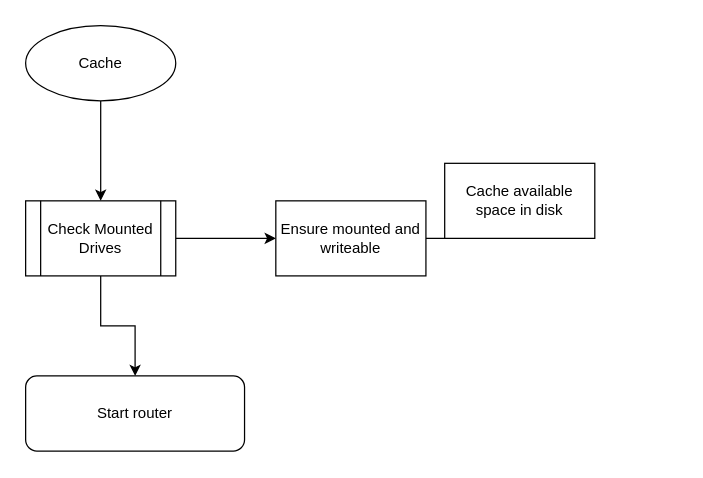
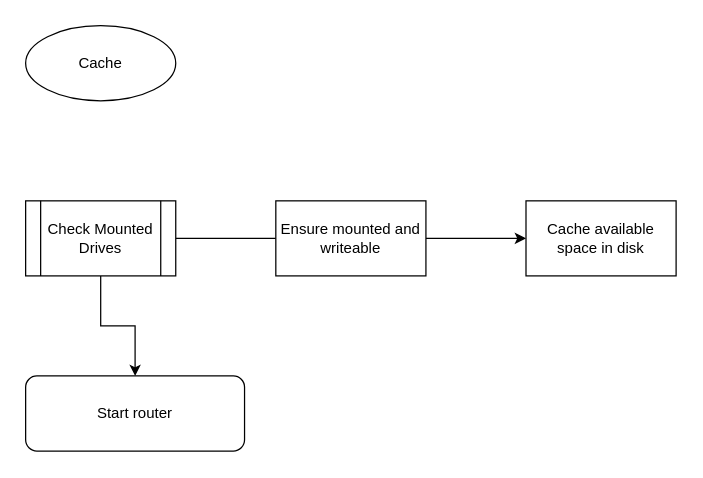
edge "Cache" -> "Check Mounted Drives": removed
node "Cache available space in disk": moved (519, 201) -> (601, 238)
edge "Check Mounted Drives" -> "Ensure mounted and writeable": arrowhead classic -> none
